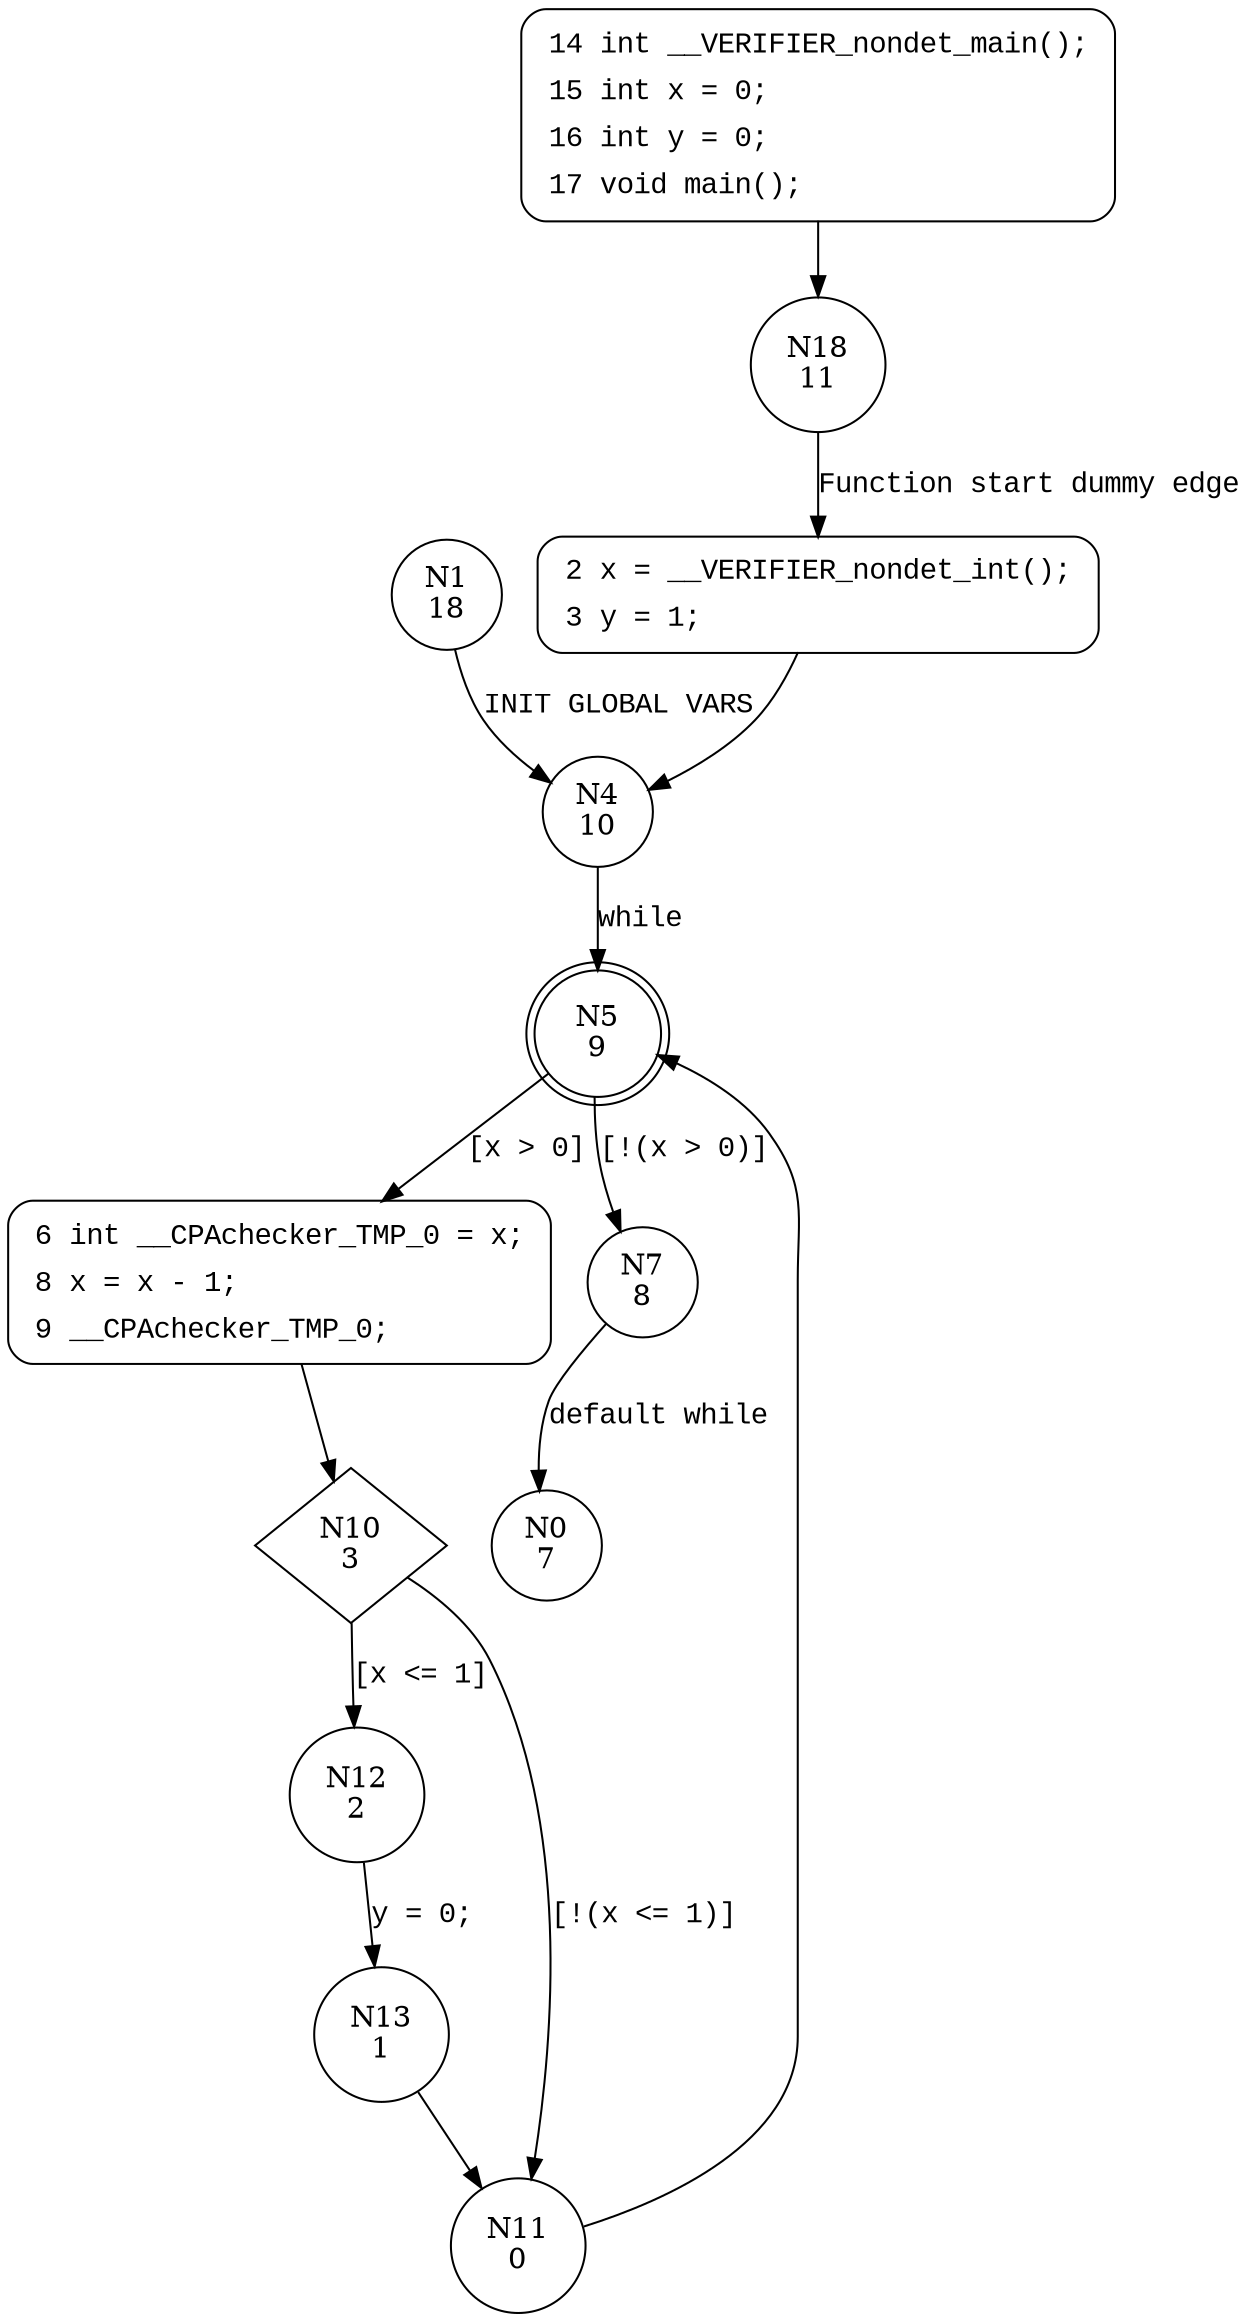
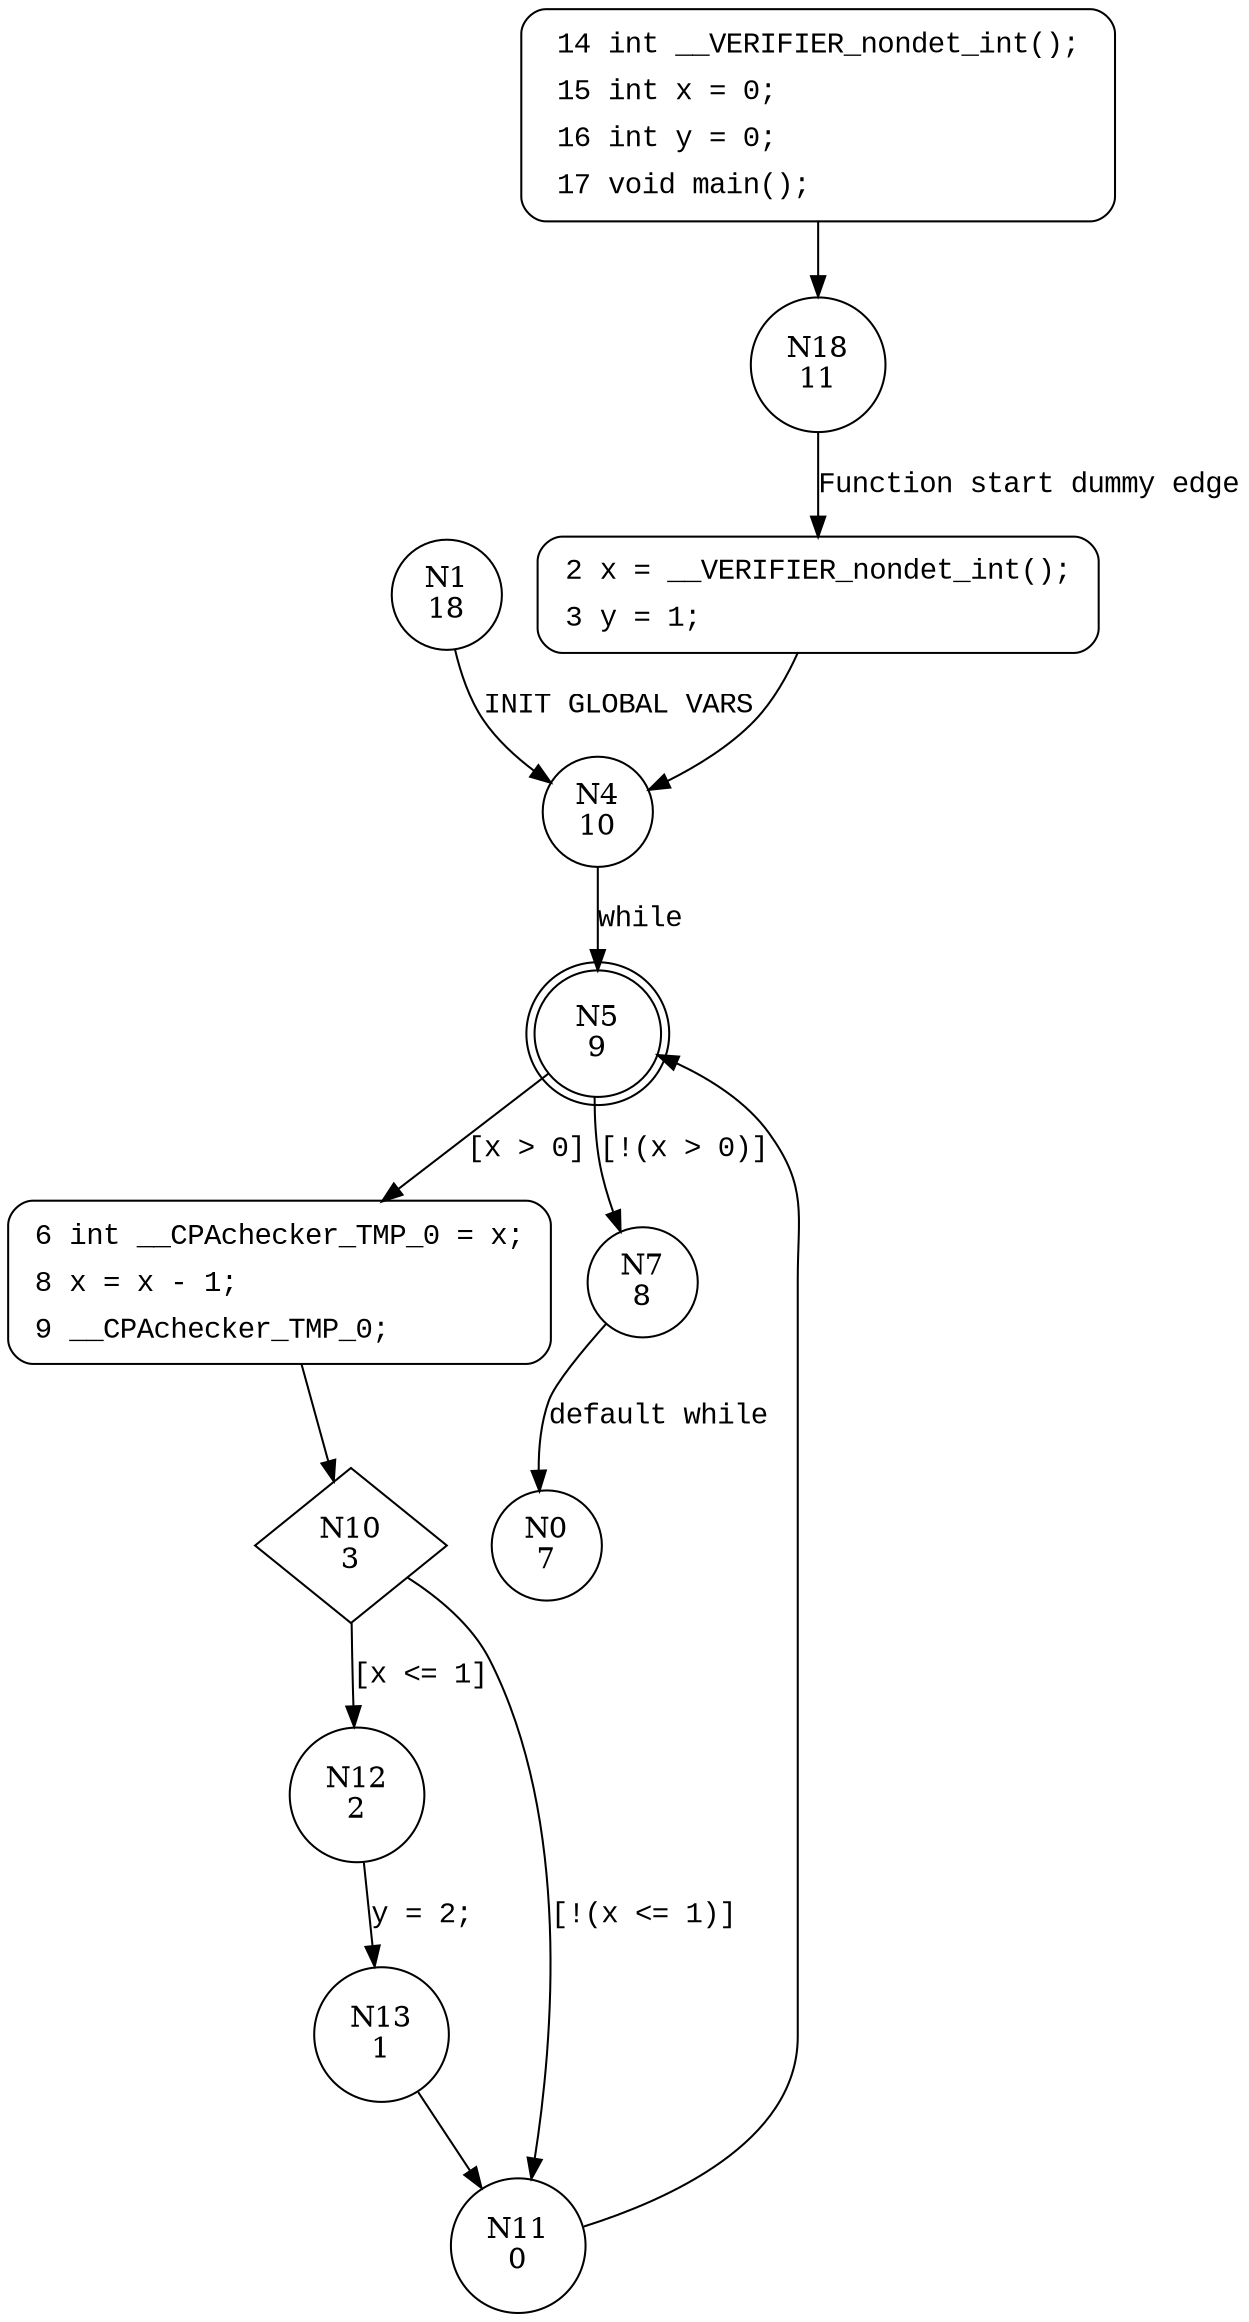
node "14": text "int __VERIFIER_nondet_main();" -> "int __VERIFIER_nondet_int();"
edge "N12 2" -> "N13 1": label "y = 0;" -> "y = 2;"
